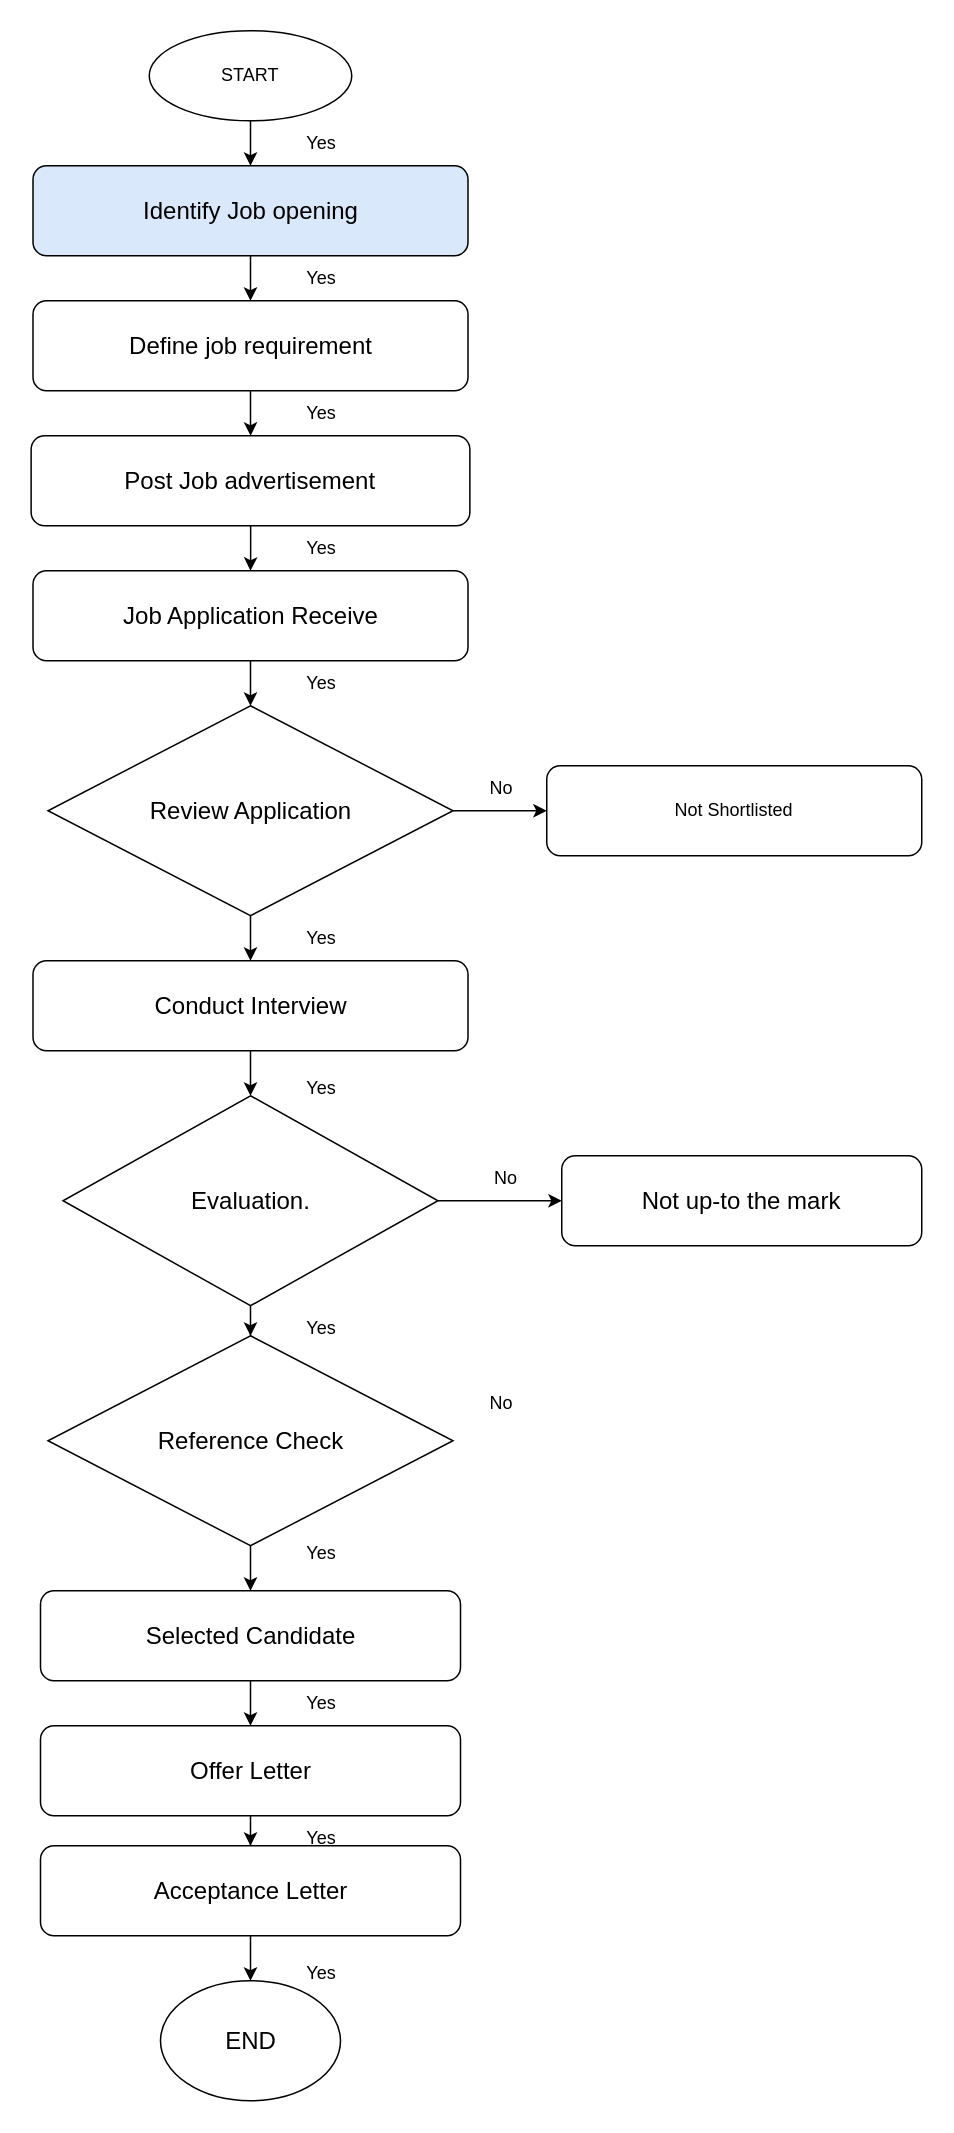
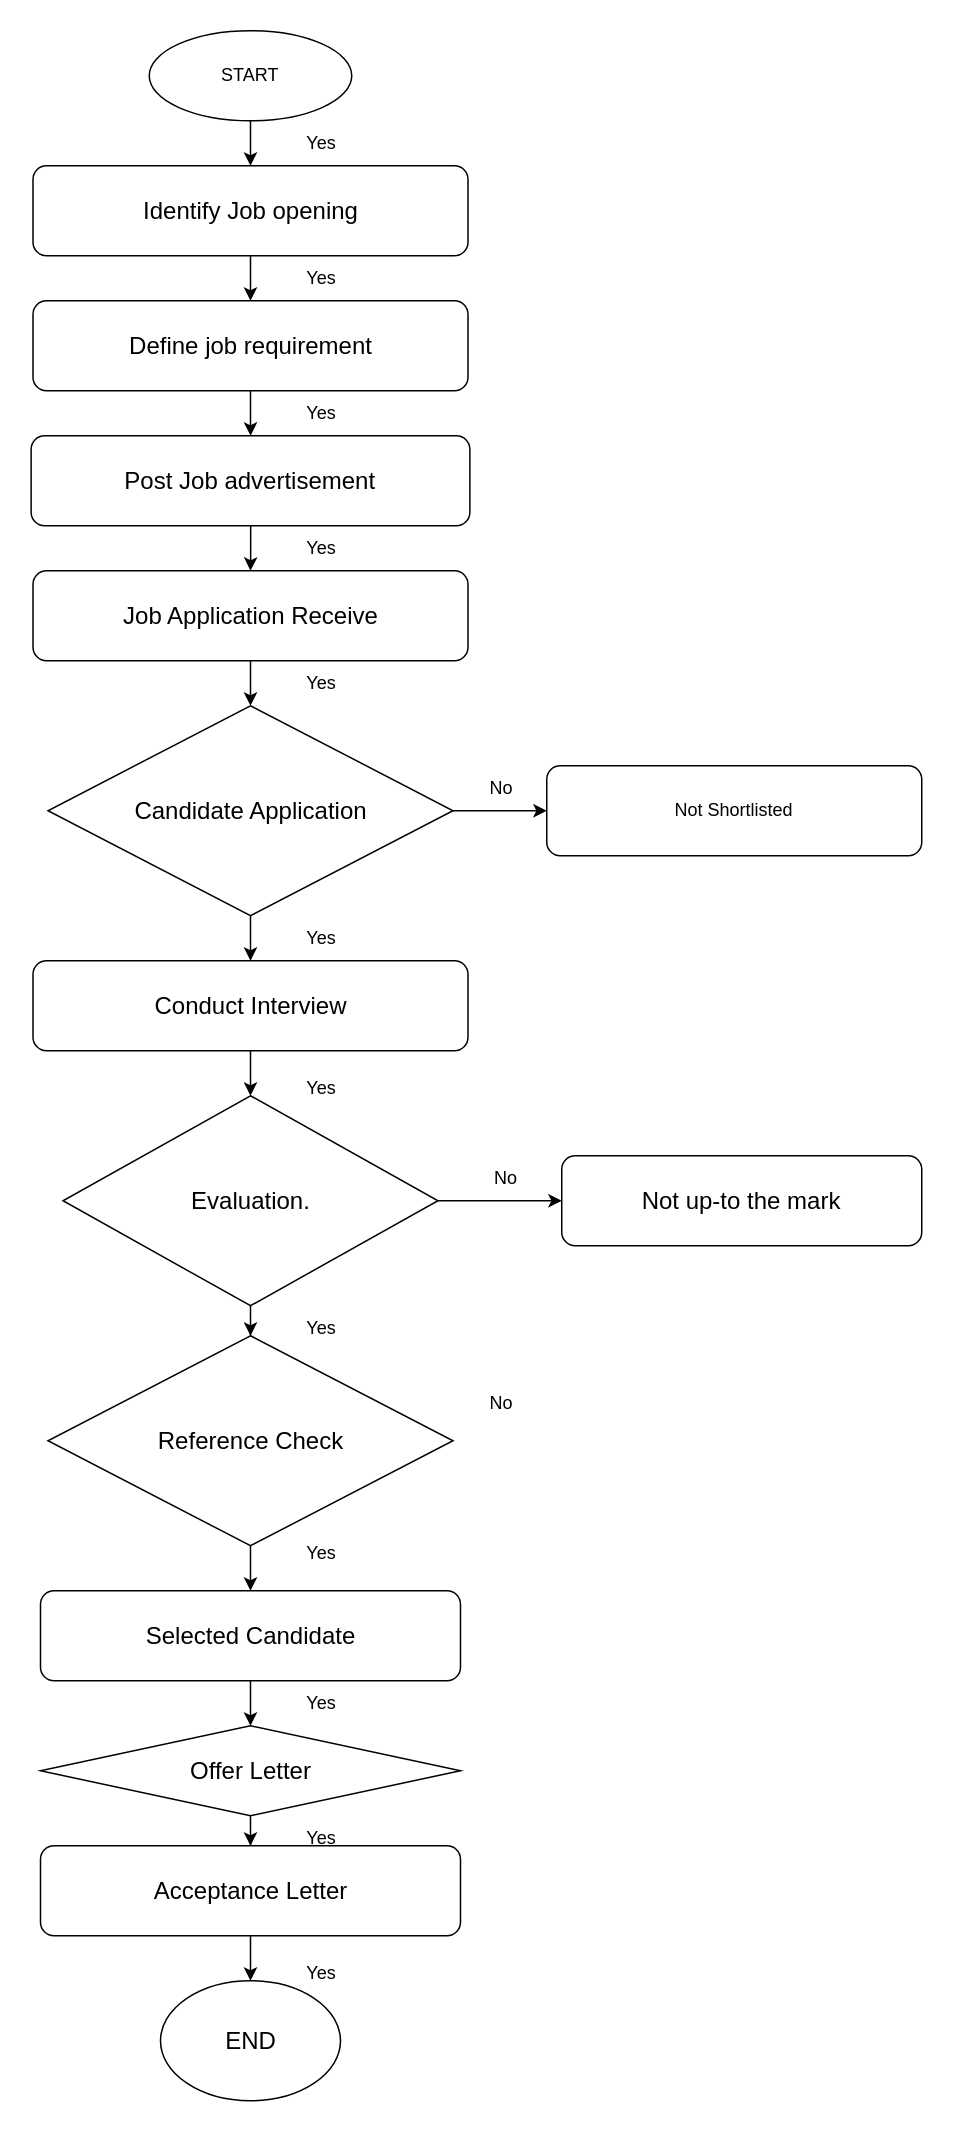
node "Identify Job opening": fillcolor #dae8fc -> #ffffff
node "Review Application": label "Review Application" -> "Candidate Application"
node "Offer Letter": shape rounded rectangle -> diamond
